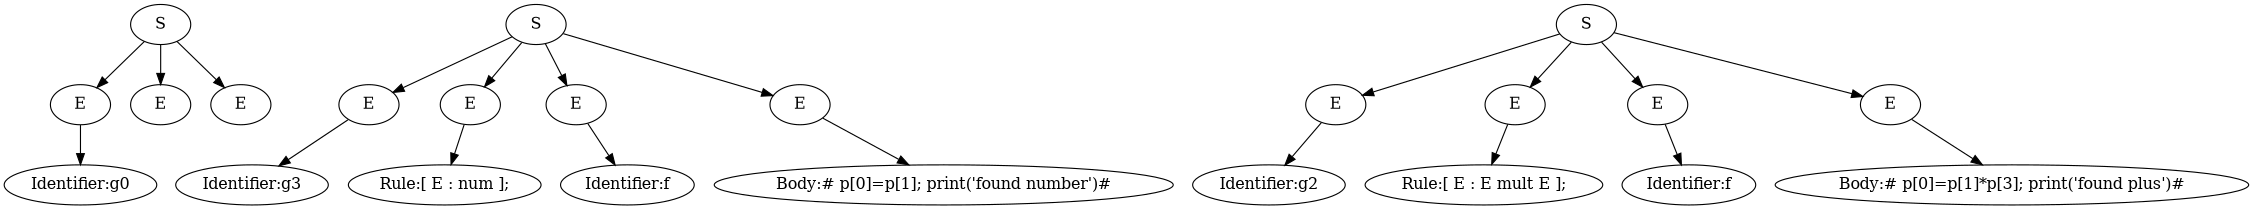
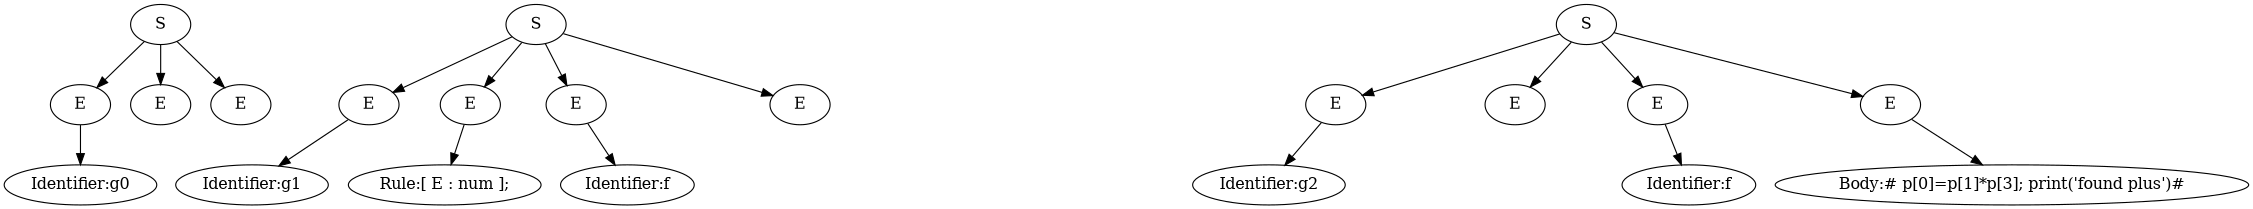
node "Identifier:g3": label "Identifier:g3" -> "Identifier:g1"
node "Body:# p[0]=p[1]; print('found number')#": removed
node "Rule:[ E : E mult E ];": removed
